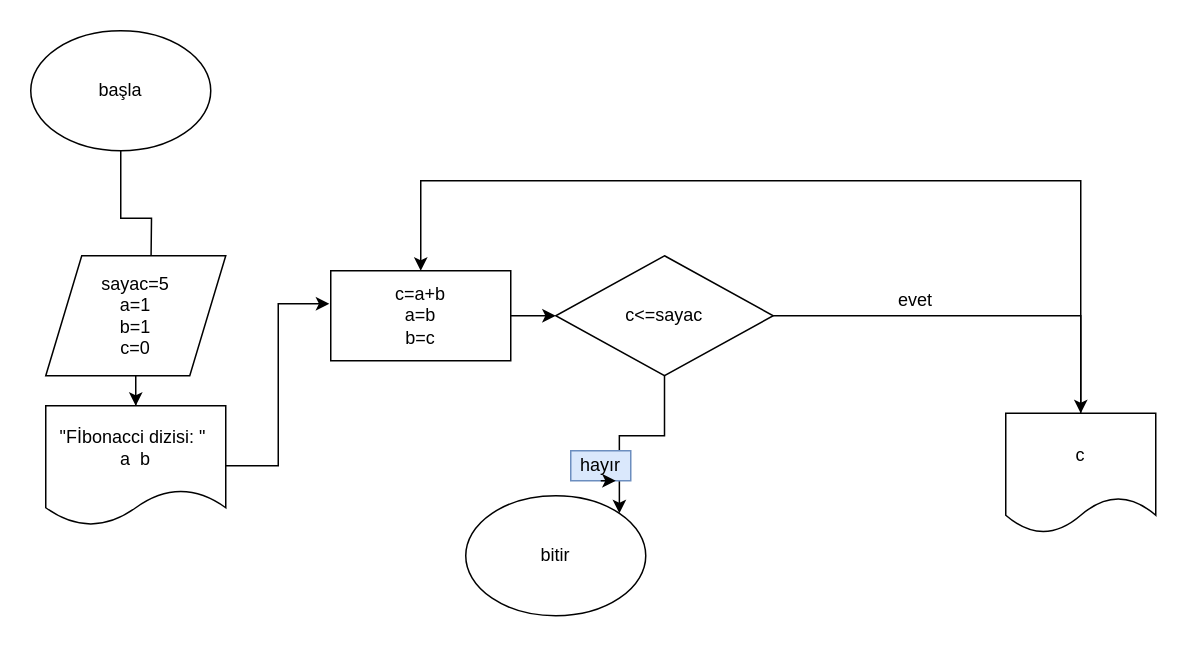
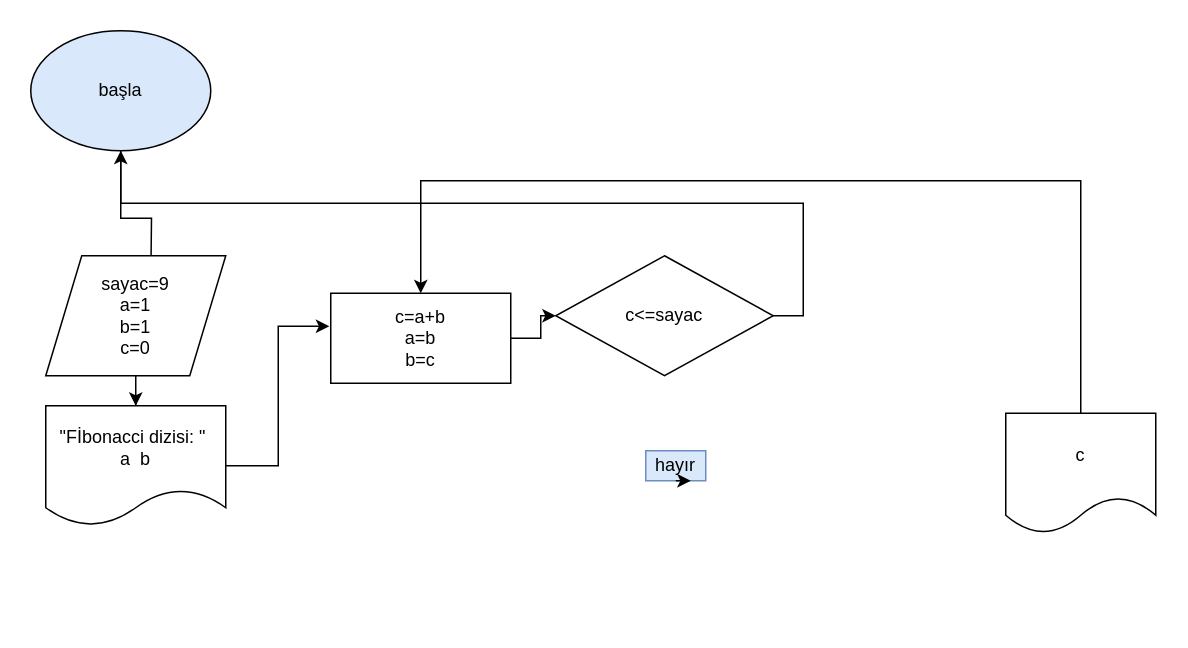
node "başla": fillcolor #ffffff -> #dae8fc
node "evet": removed
node "sayac=5 a=1 b=1 c=0": label "sayac=5 a=1 b=1 c=0" -> "sayac=9 a=1 b=1 c=0"
node "c=a+b a=b b=c": moved (421, 316) -> (421, 338)
edge "c<=sayac" -> "c": now "c<=sayac" -> "başla"
edge "c<=sayac" -> "bitir": removed
node "hayır": moved (601, 466) -> (676, 466)
node "bitir": removed
